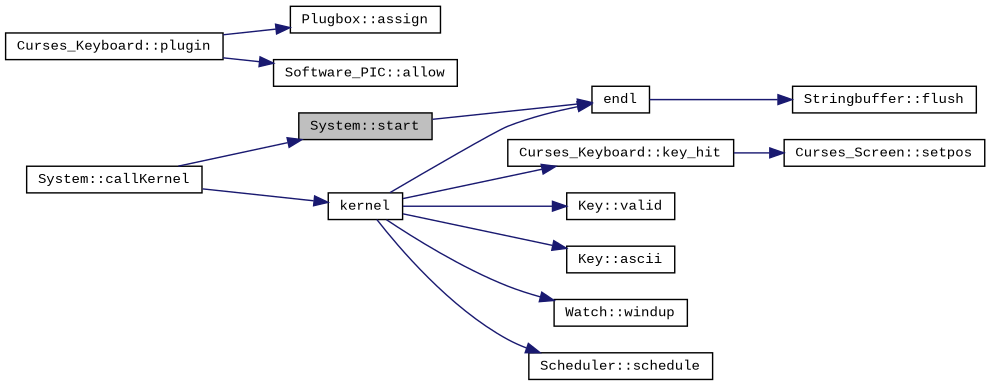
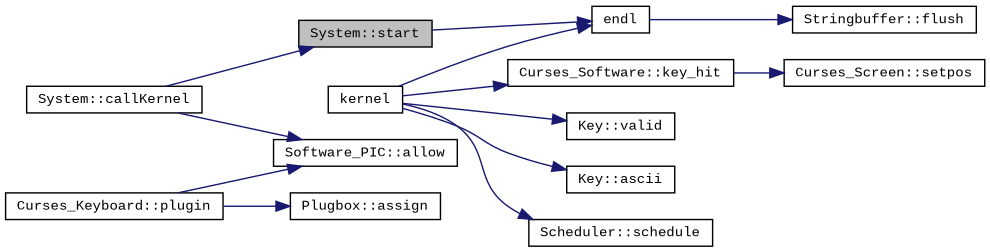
node "Curses_Keyboard::key_hit": label "Curses_Keyboard::key_hit" -> "Curses_Software::key_hit"
edge "System::callKernel" -> "kernel": now "System::callKernel" -> "Software_PIC::allow"
node "Watch::windup": removed
